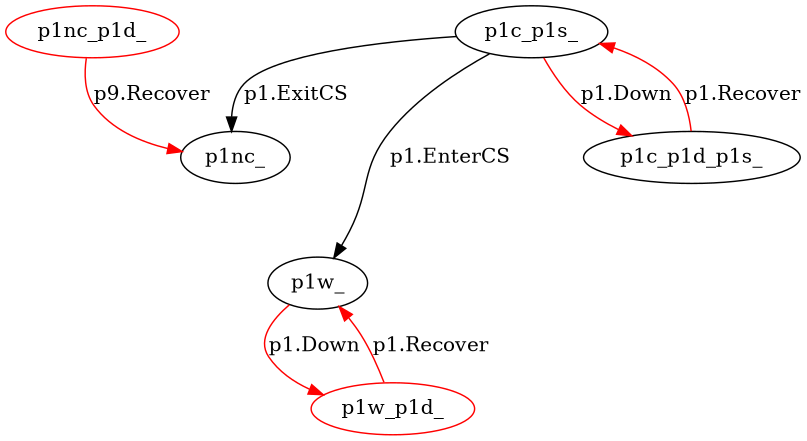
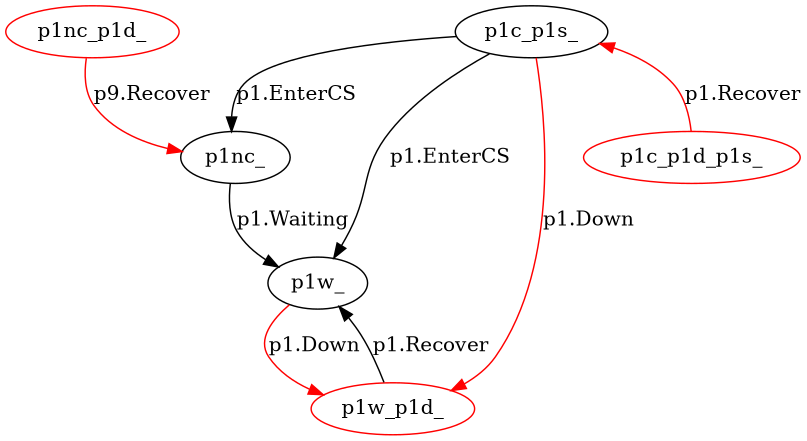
edge "p1c_p1s_" -> "p1nc_": label "p1.ExitCS" -> "p1.EnterCS"
edge "p1c_p1s_" -> "p1c_p1d_p1s_": now "p1c_p1s_" -> "p1w_p1d_"
node "p1c_p1d_p1s_": color black -> red
edge "p1nc_" -> "p1w_": added, label "p1.Waiting"
edge "p1w_p1d_" -> "p1w_": color red -> black
